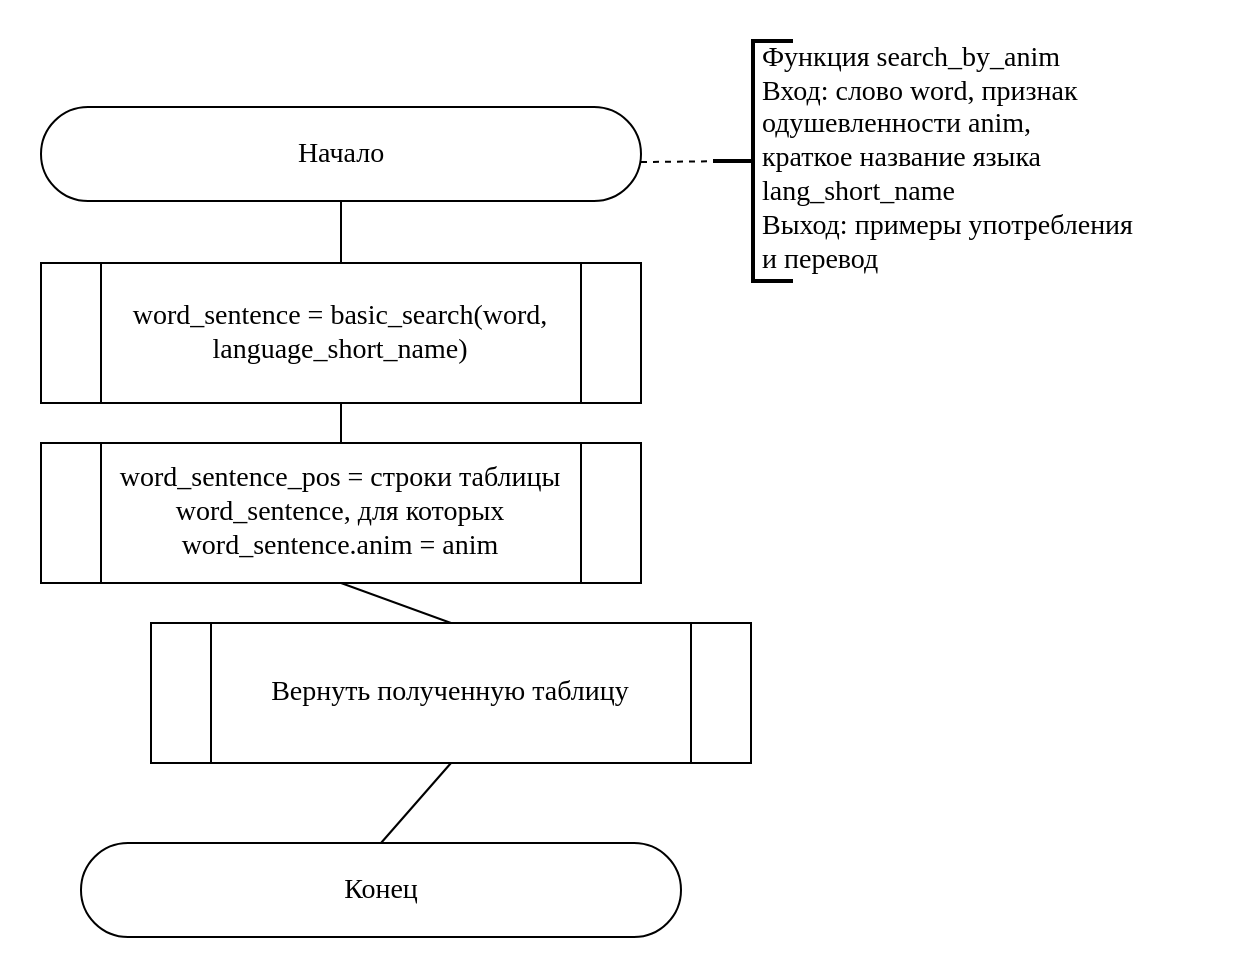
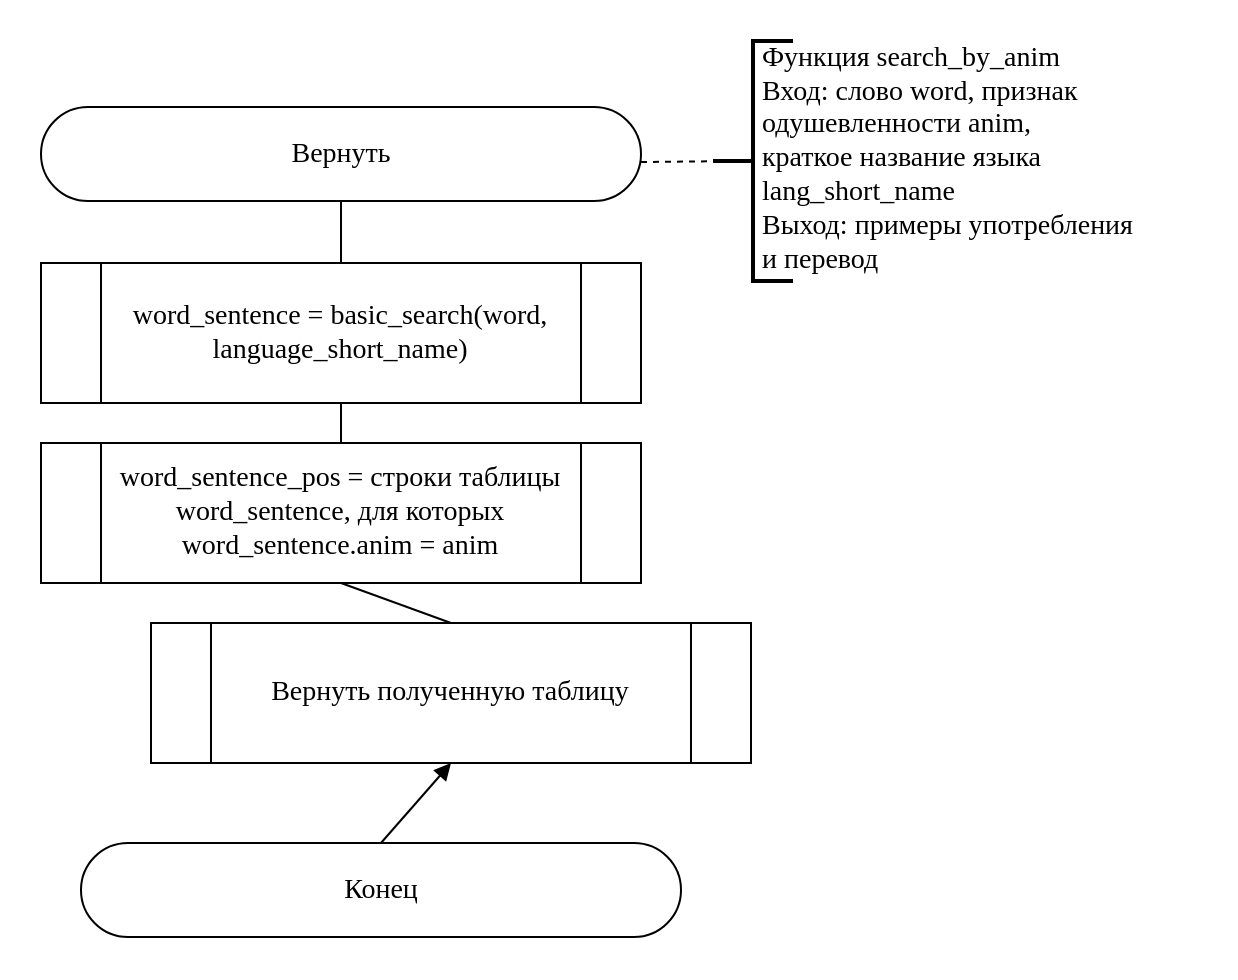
node "Начало": label "Начало" -> "Вернуть"
edge "Вернуть полученную таблицу" -- "Конец": arrowhead none -> block
